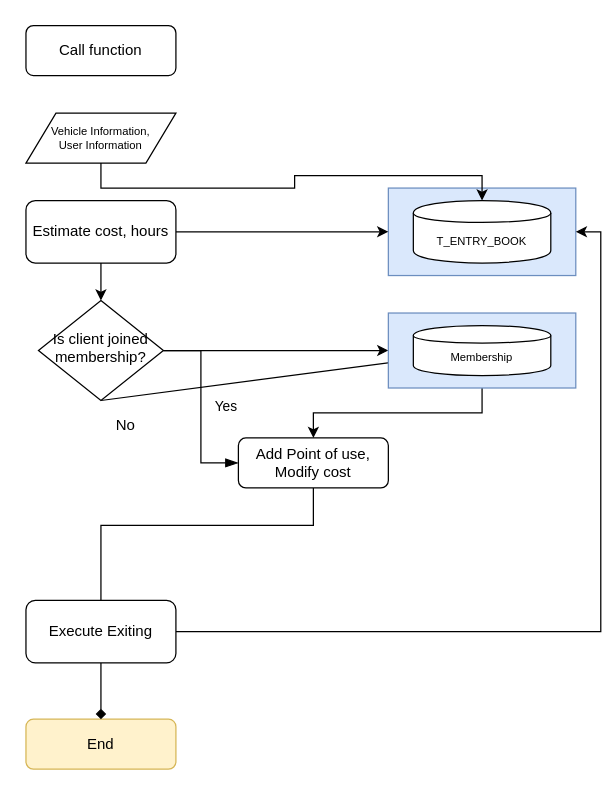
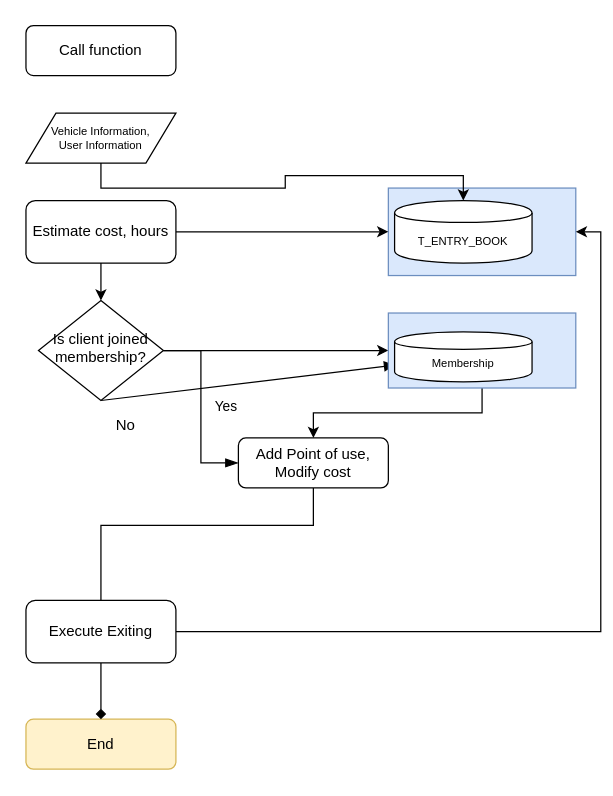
node "T_ENTRY_BOOK": moved (482, 232) -> (463, 232)
node "Membership": moved (482, 351) -> (463, 357)
